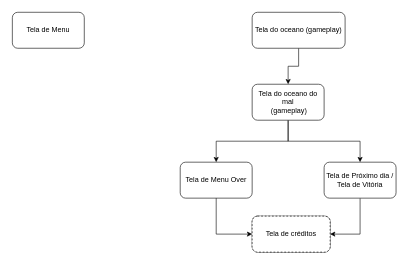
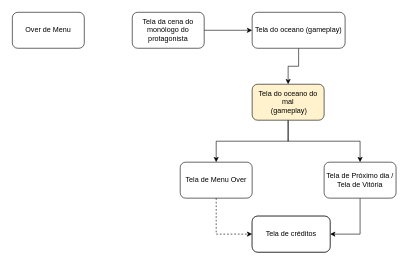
node "Tela de Menu": label "Tela de Menu" -> "Over de Menu"
node "Tela da cena do monólogo do protagonista": added
edge "Tela da cena do monólogo do protagonista" -> "Tela do oceano (gameplay)": added
node "Tela do oceano do mal (gameplay)": fillcolor #ffffff -> #fff2cc
edge "Tela de Menu Over" -> "Tela de créditos": style solid -> dashed
node "Tela de créditos": style dashed -> solid
